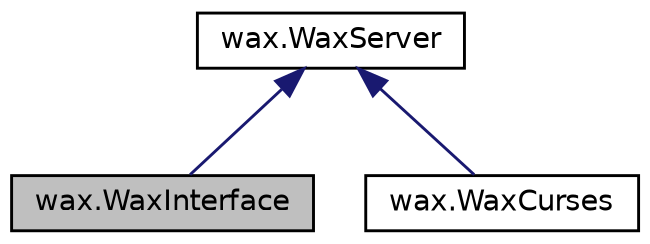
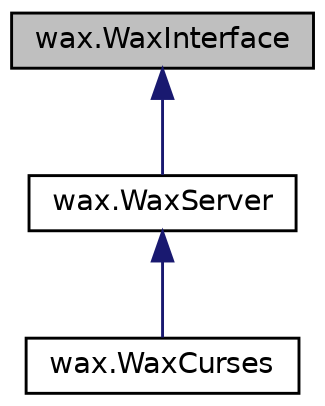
edge "wax.WaxInterface" -> "wax.WaxServer": reversed
